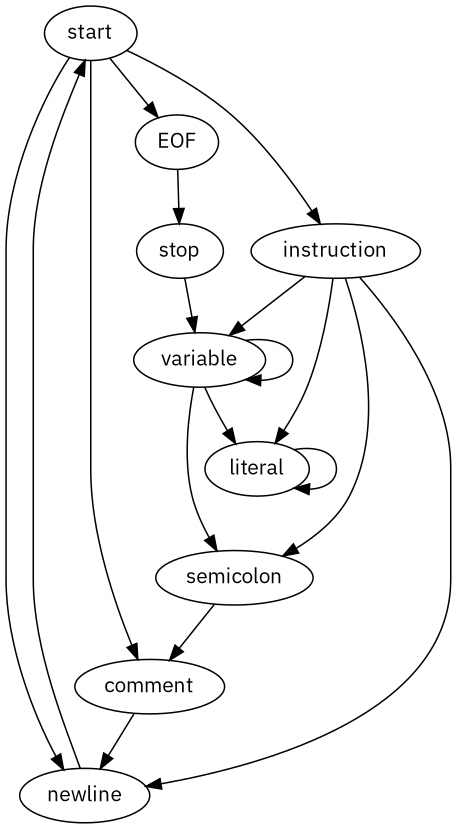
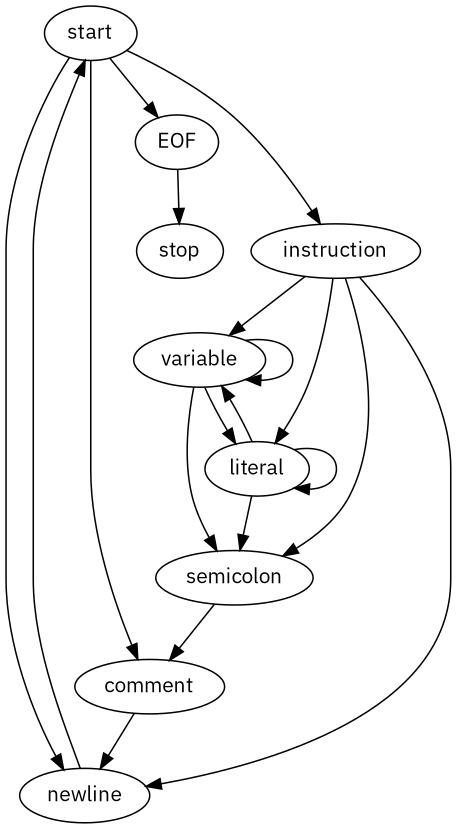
edge "stop" -> "variable": now "literal" -> "variable"
edge "literal" -> "semicolon": added
